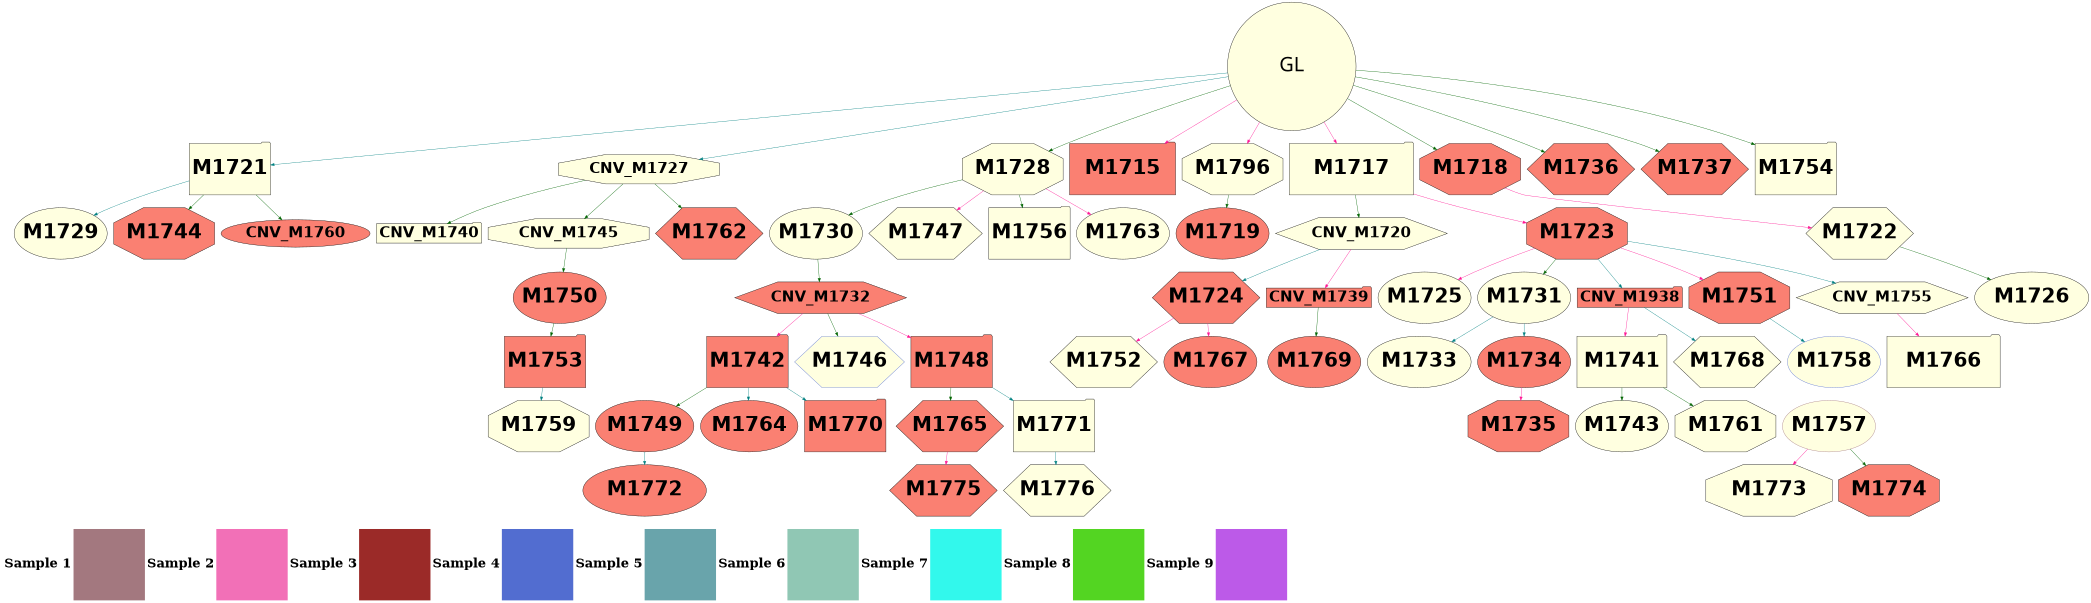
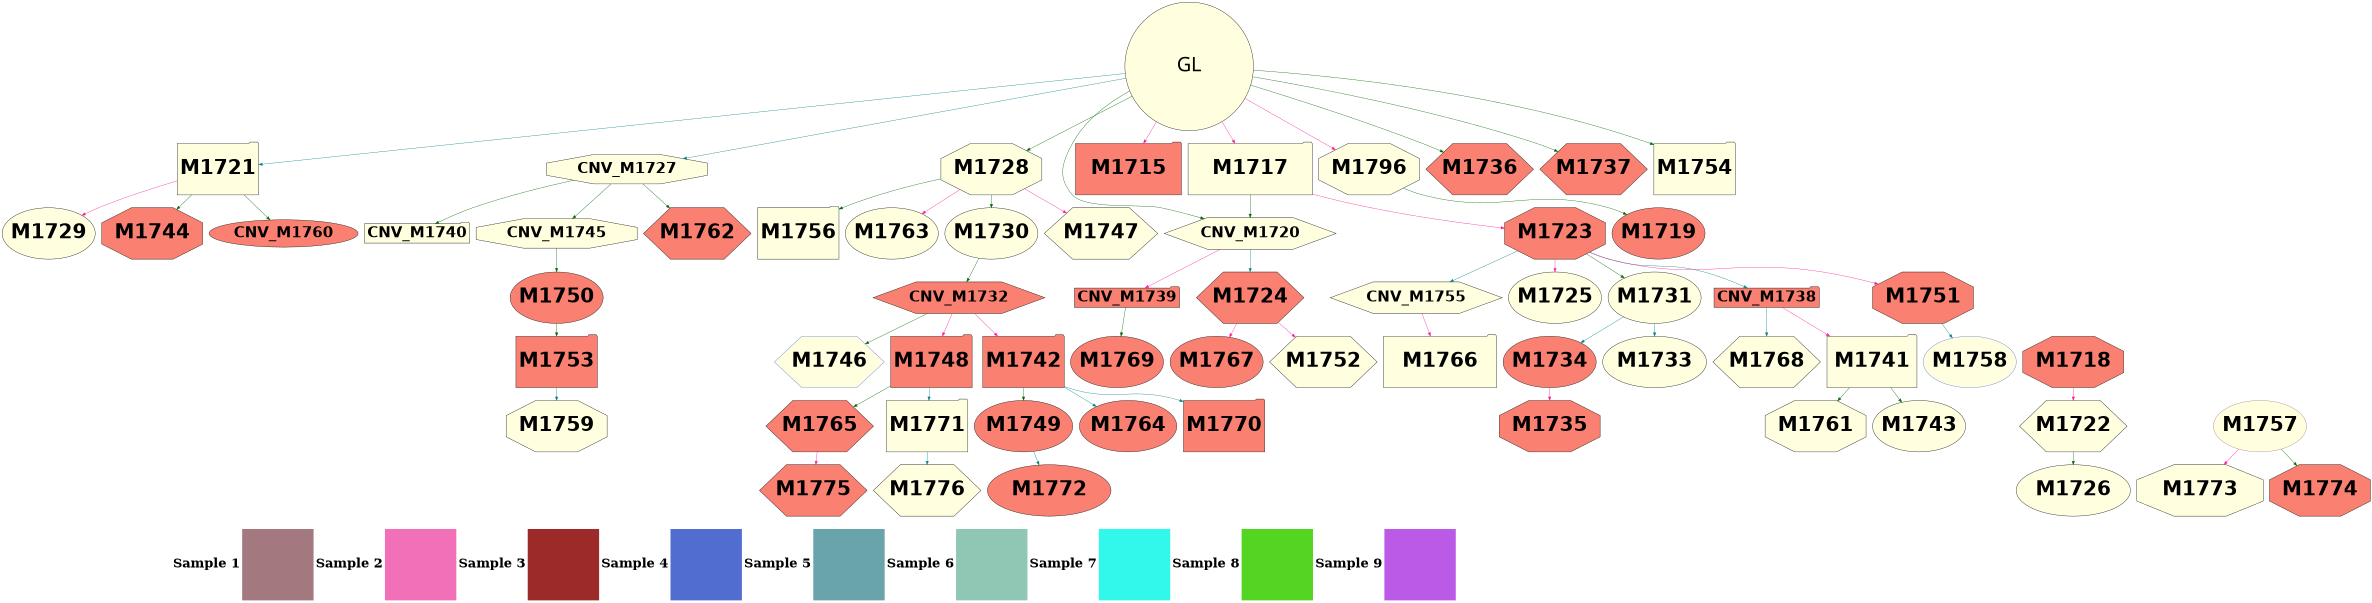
edge "GL" -> "M1718": now "GL" -> "CNV_M1720"
edge "M1721" -> "M1729": color teal -> deeppink
node "CNV_M1938": label "CNV_M1938" -> "CNV_M1738"
